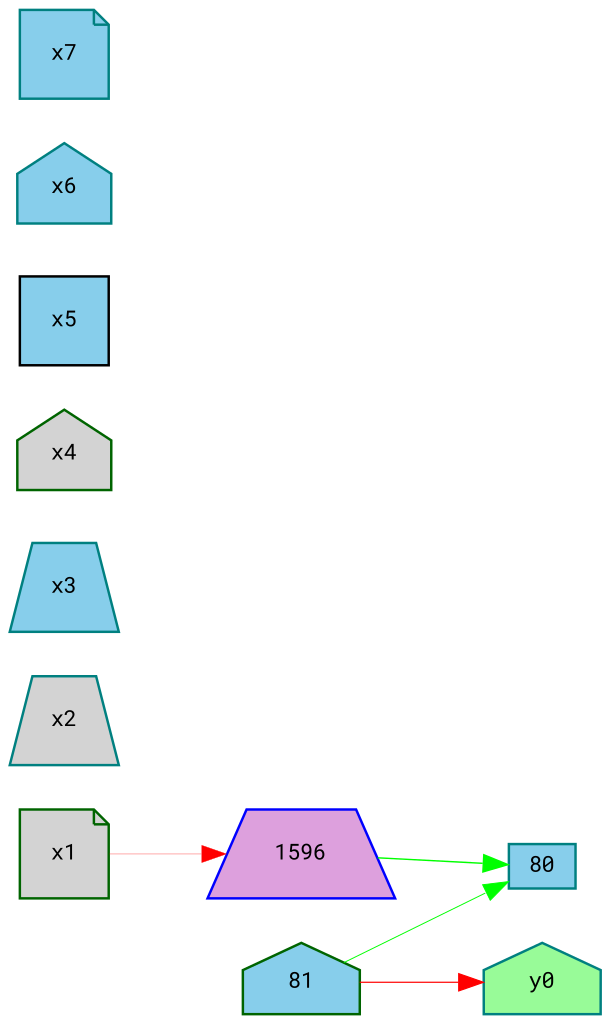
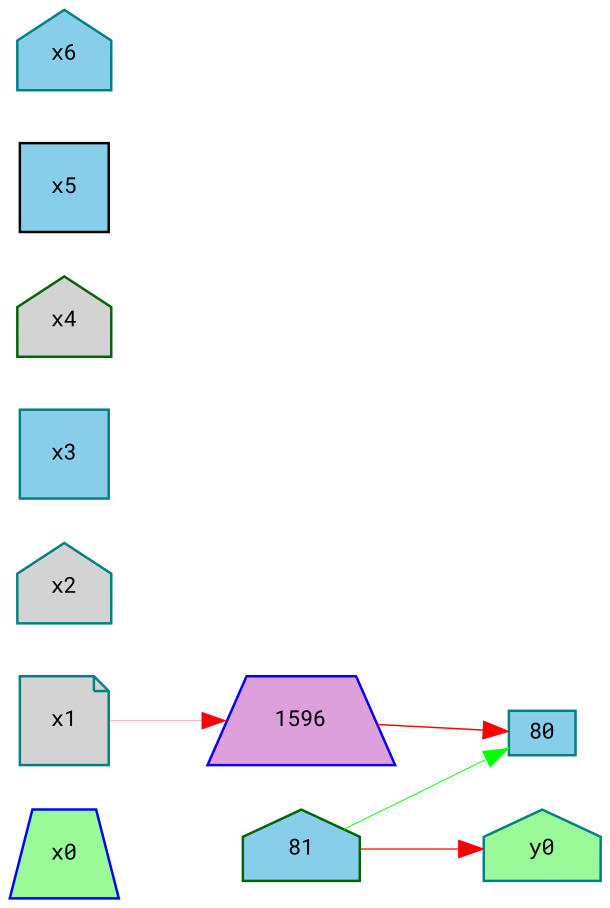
node "x7": removed
node "x3": shape trapezium -> box
node "x2": shape trapezium -> house
node "x0": added
node "x1": color darkgreen -> teal
edge "1596" -> "80": color green -> red
